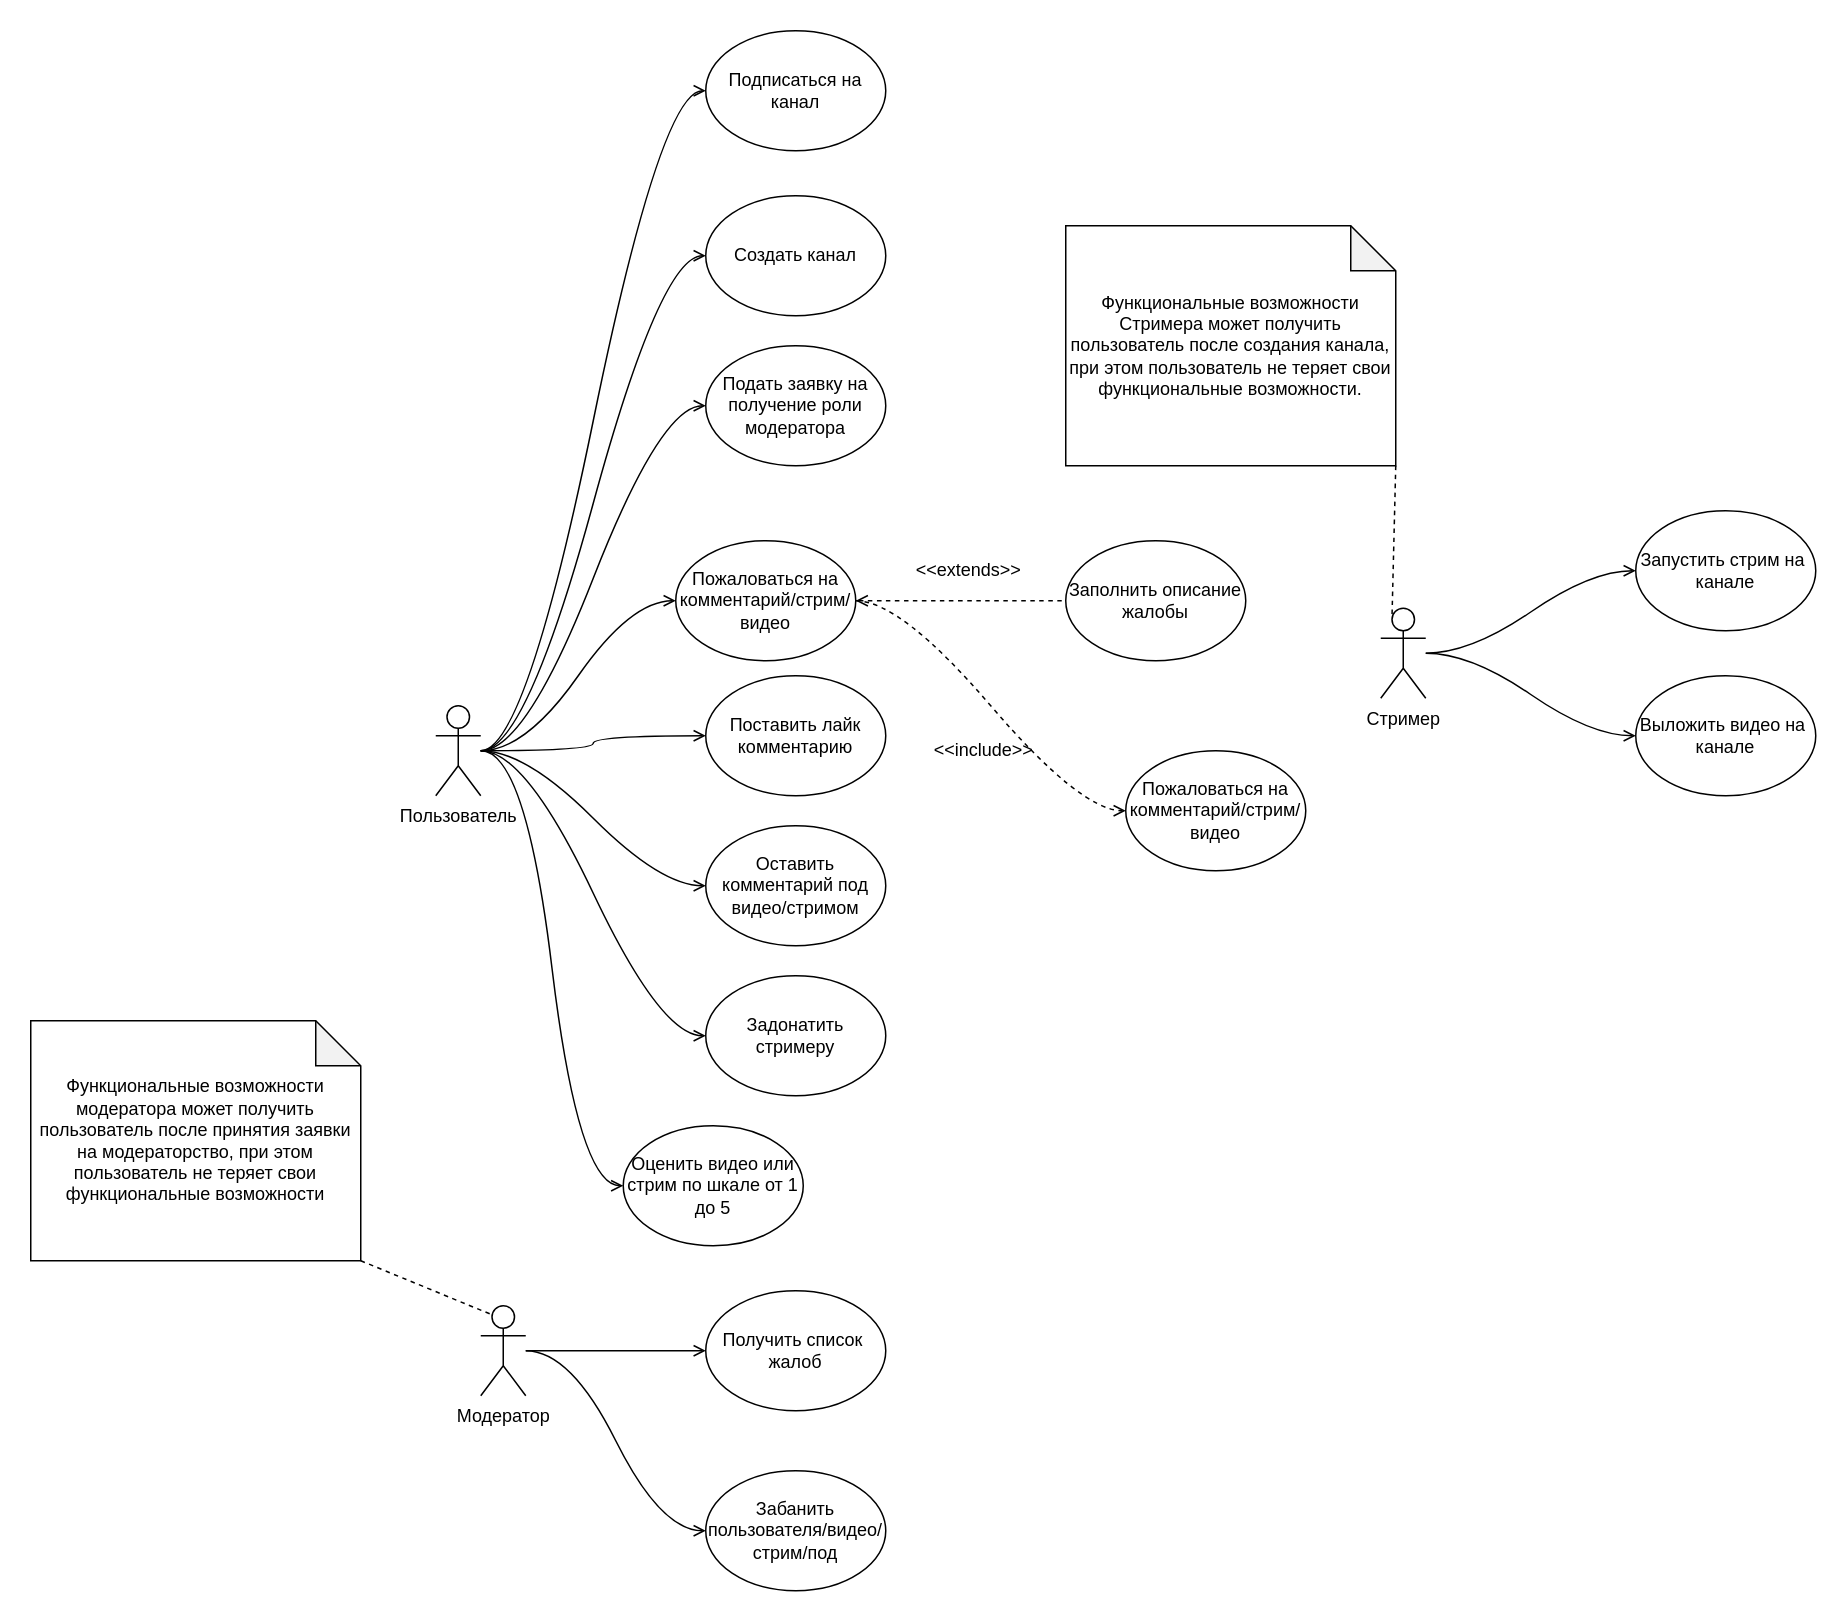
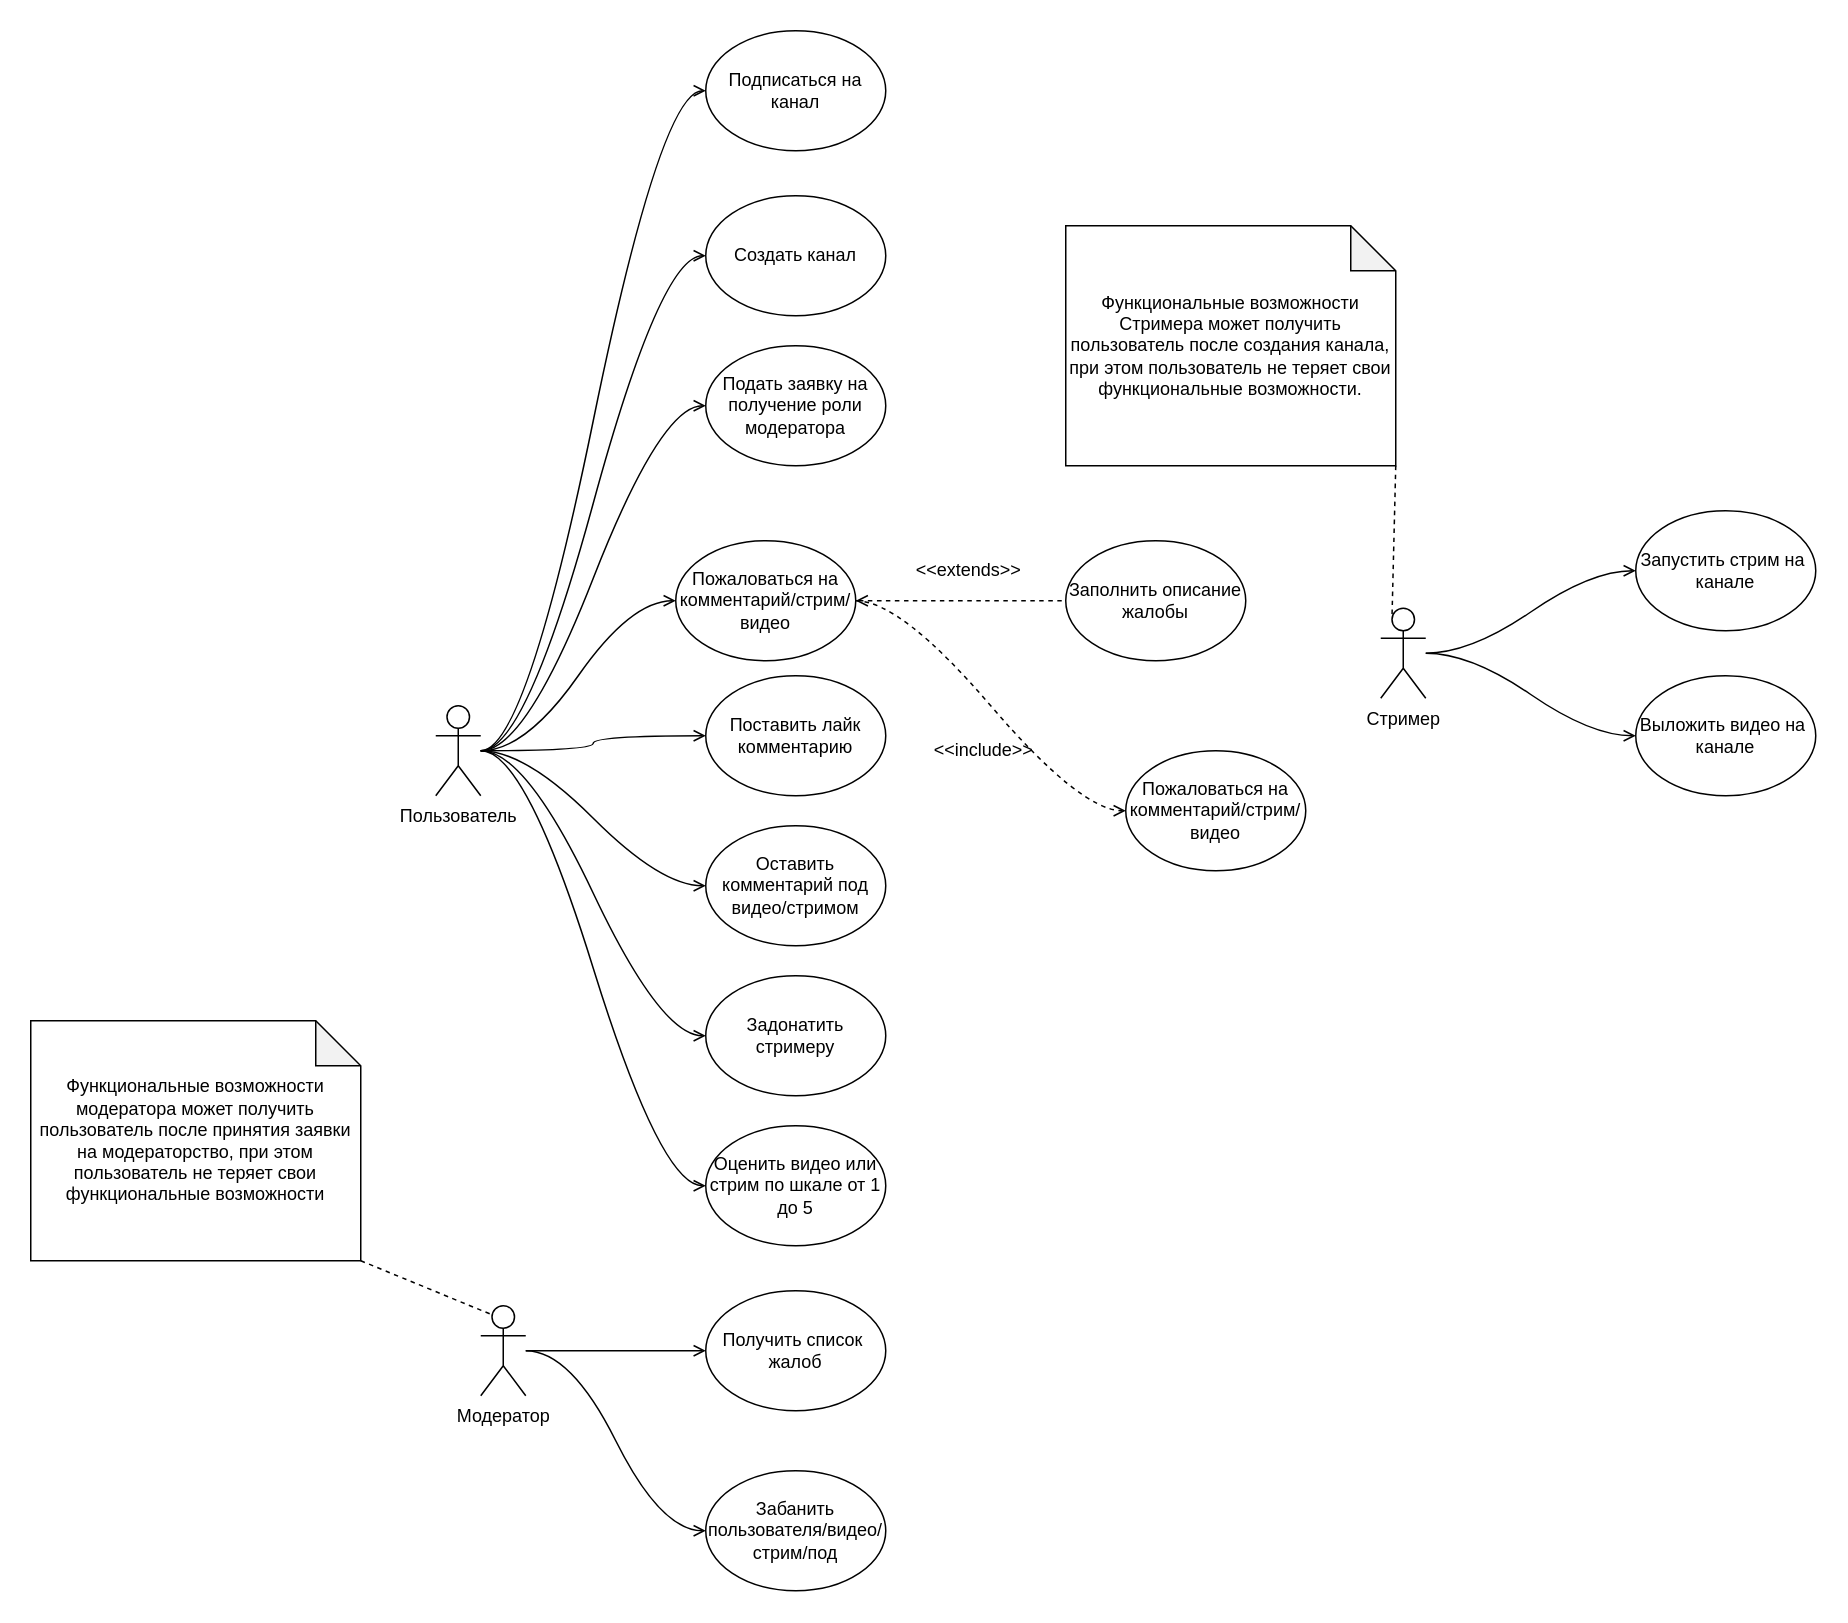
node "Оценить видео или стрим по шкале от 1 до 5": moved (713, 1186) -> (796, 1186)
